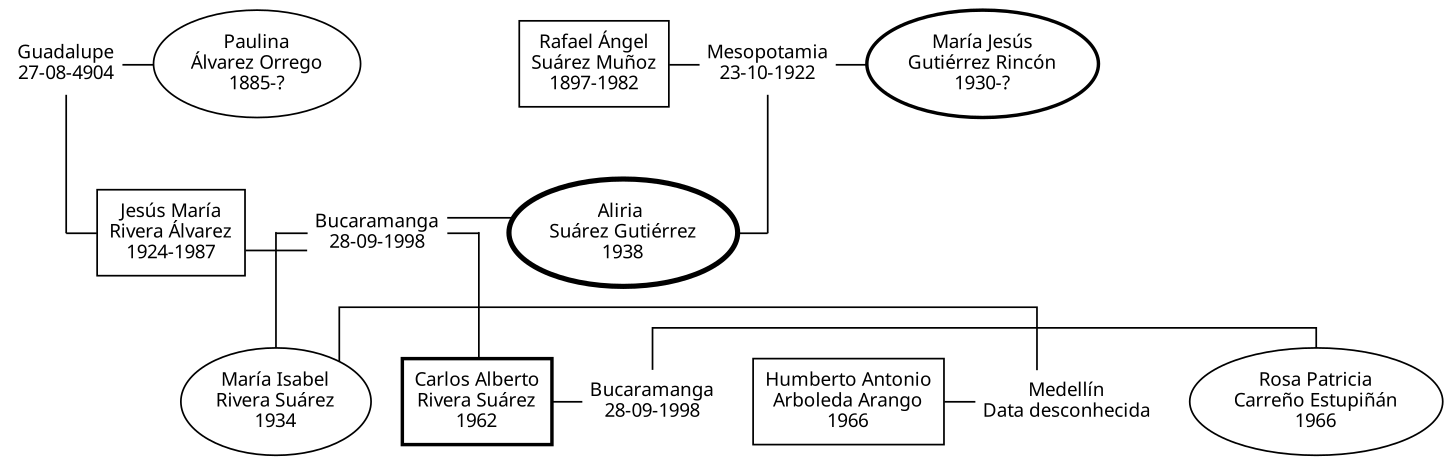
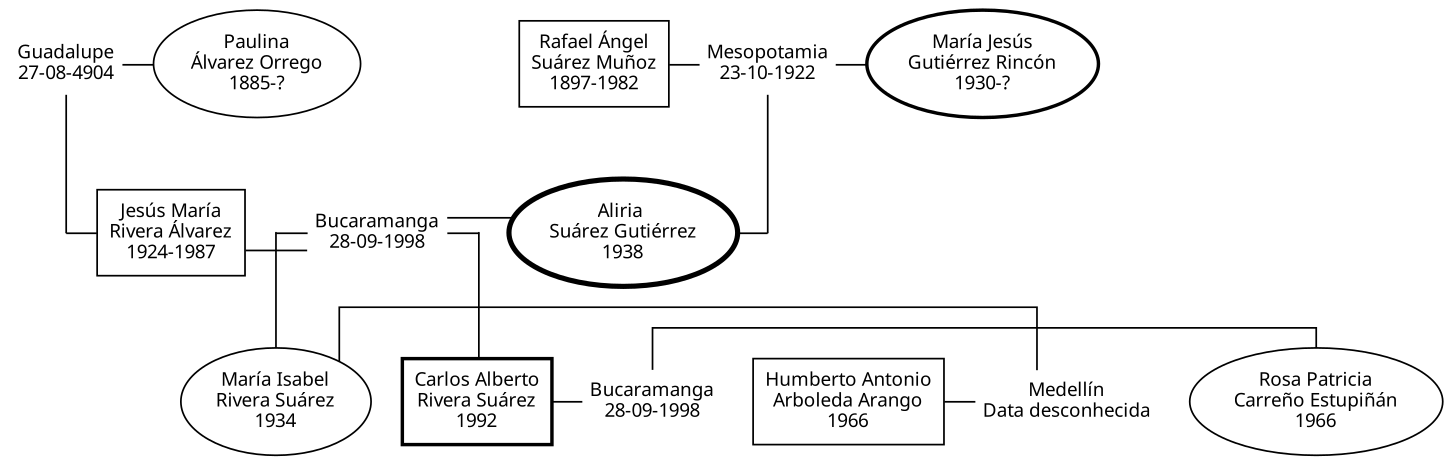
node "Carlos Alberto Rivera Suárez 1962": label "Carlos Alberto Rivera Suárez 1962" -> "Carlos Alberto Rivera Suárez 1992"
